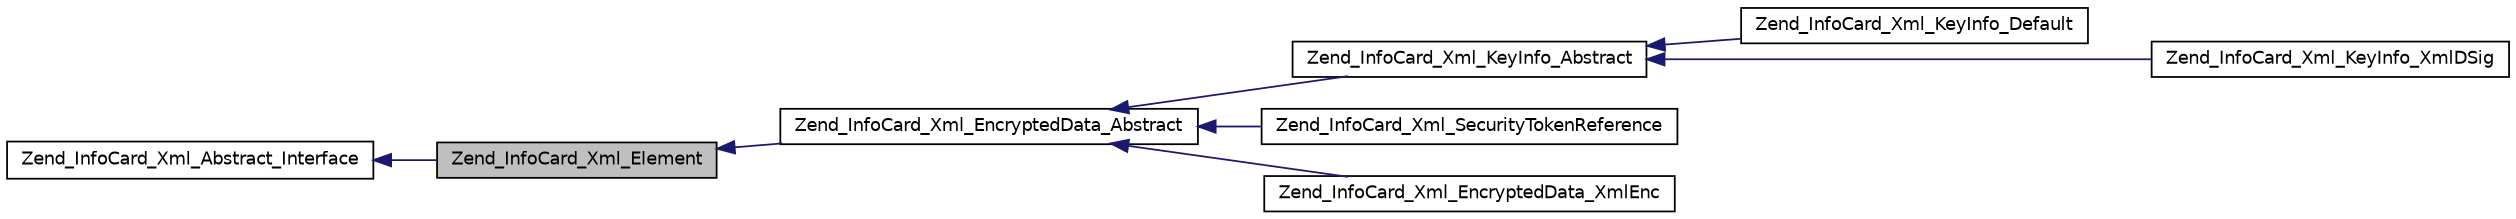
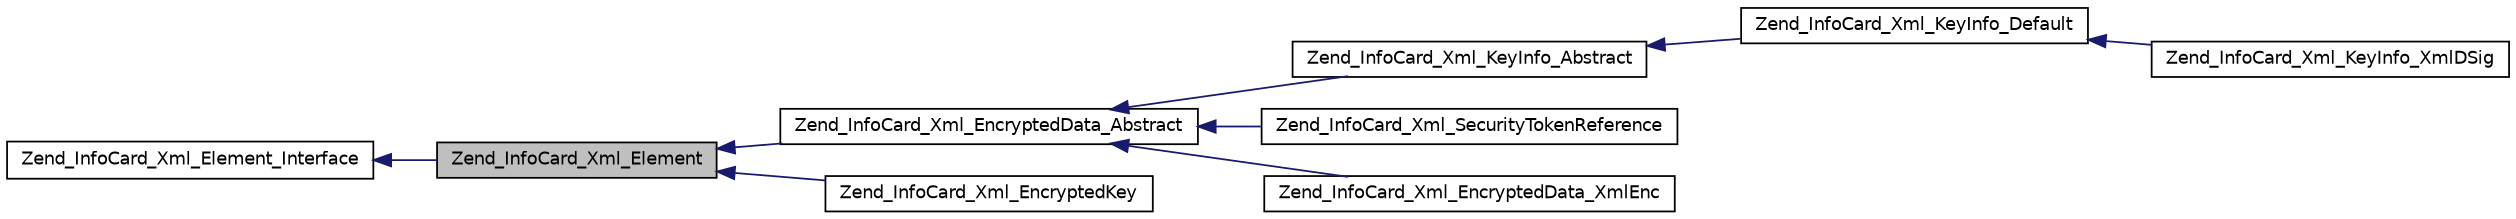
edge "Zend_InfoCard_Xml_KeyInfo_XmlDSig" -> "Zend_InfoCard_Xml_KeyInfo_Abstract": now "Zend_InfoCard_Xml_KeyInfo_XmlDSig" -> "Zend_InfoCard_Xml_KeyInfo_Default"
node "Zend_InfoCard_Xml_Abstract_Interface": label "Zend_InfoCard_Xml_Abstract_Interface" -> "Zend_InfoCard_Xml_Element_Interface"
node "Zend_InfoCard_Xml_EncryptedKey": added
